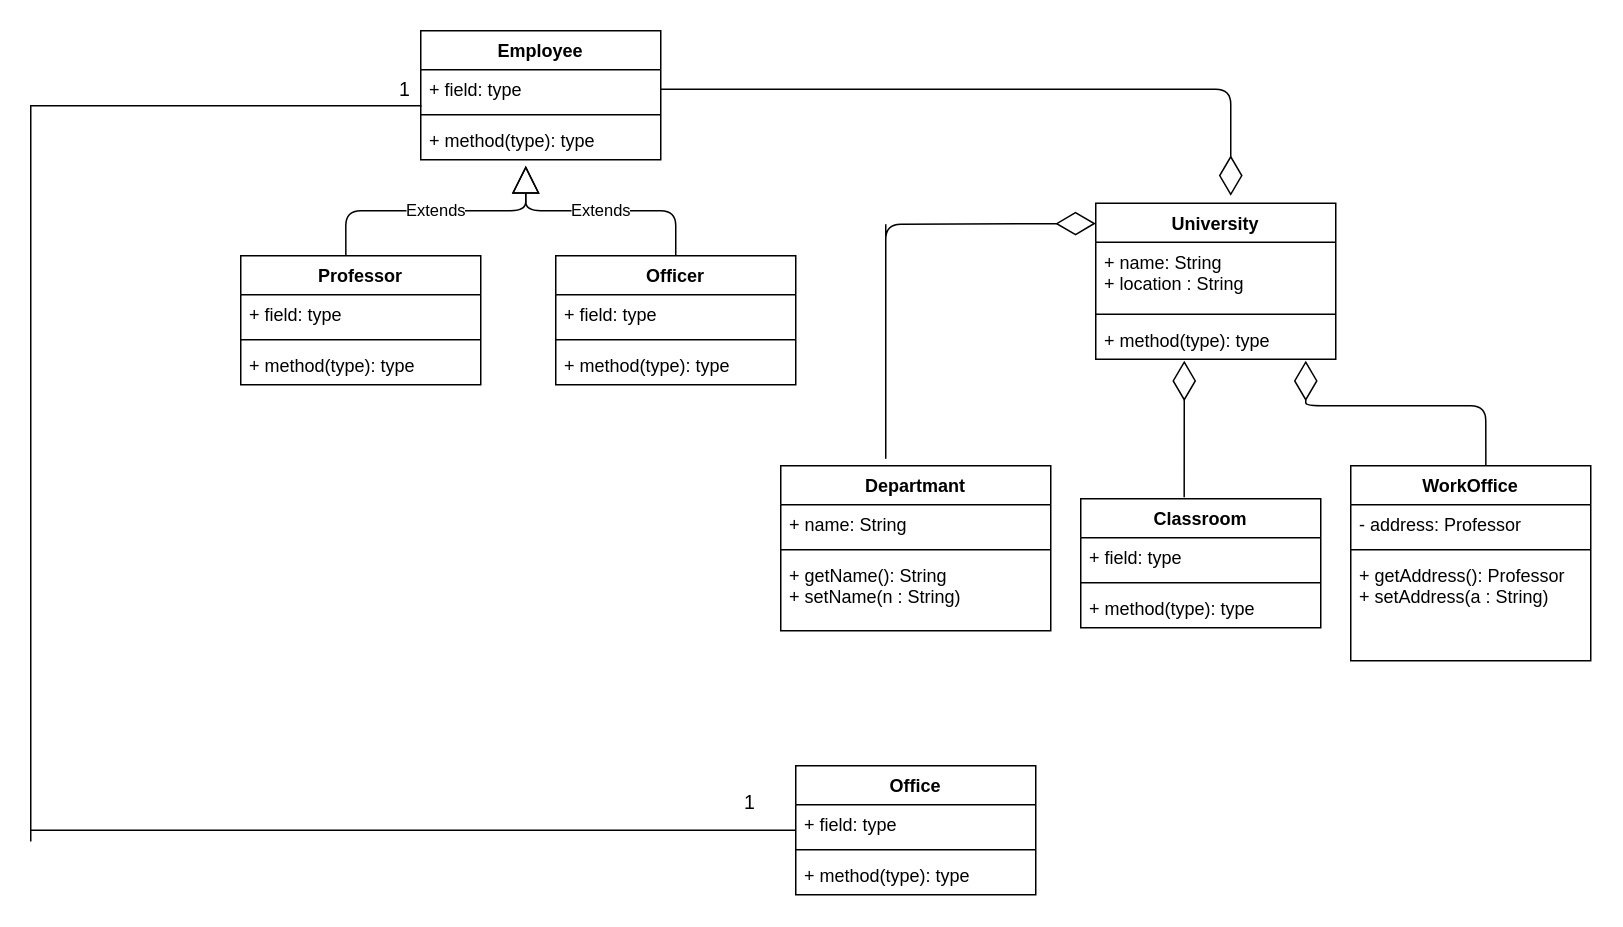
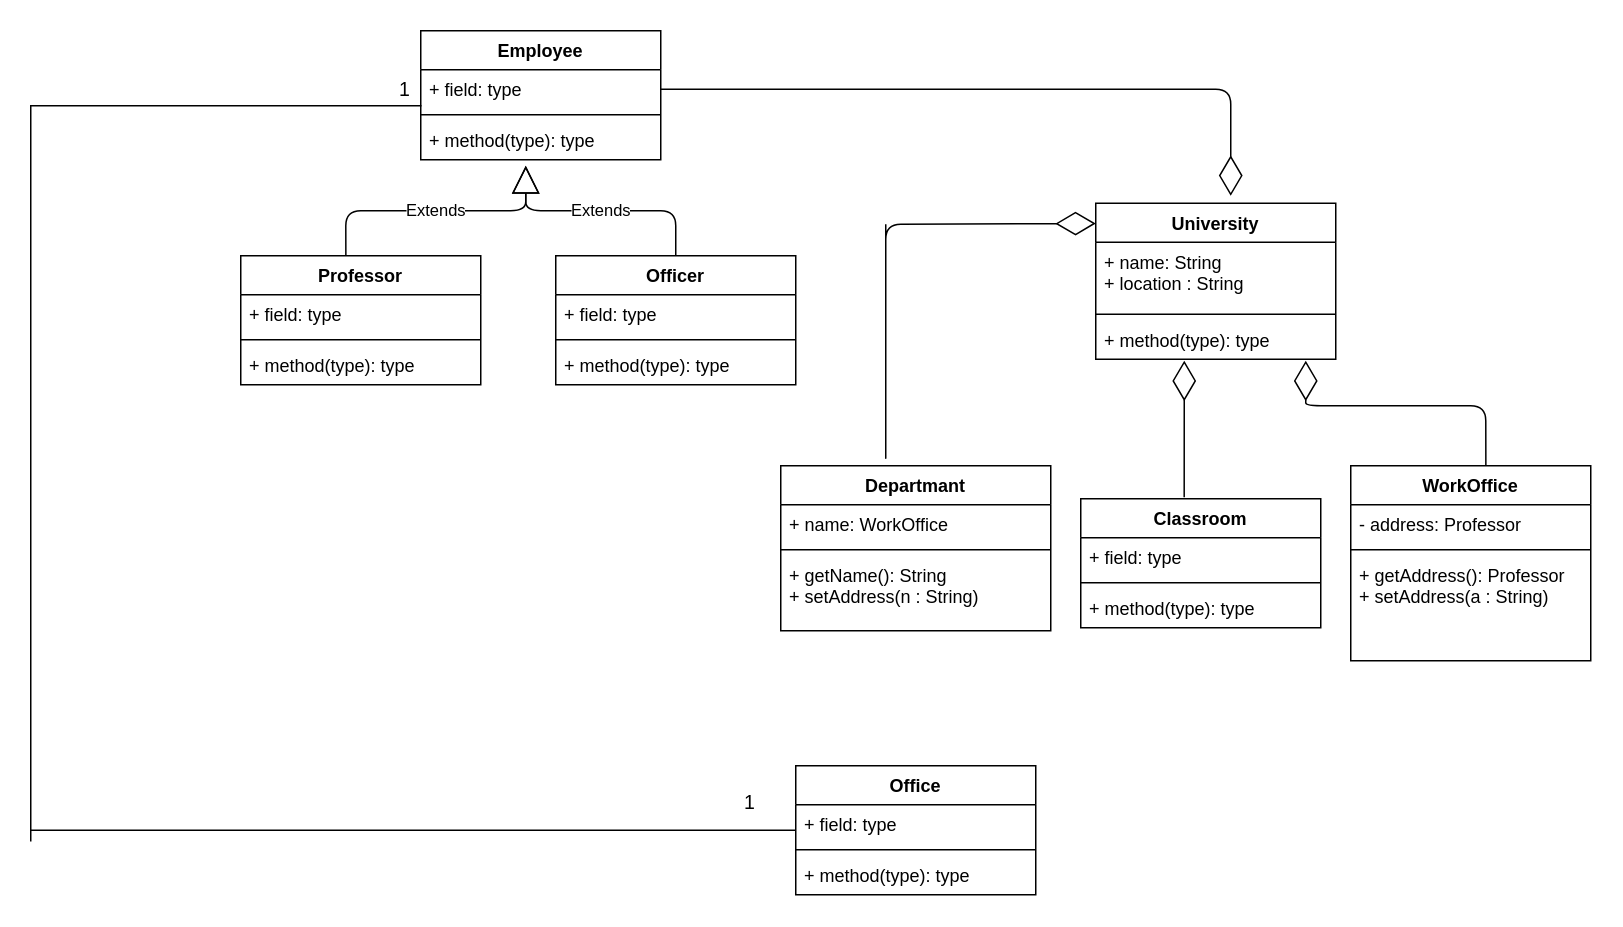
node "+ name: String": label "+ name: String" -> "+ name: WorkOffice"
node "+ getName(): String + setName(n : String)": label "+ getName(): String + setName(n : String)" -> "+ getName(): String + setAddress(n : String)"
